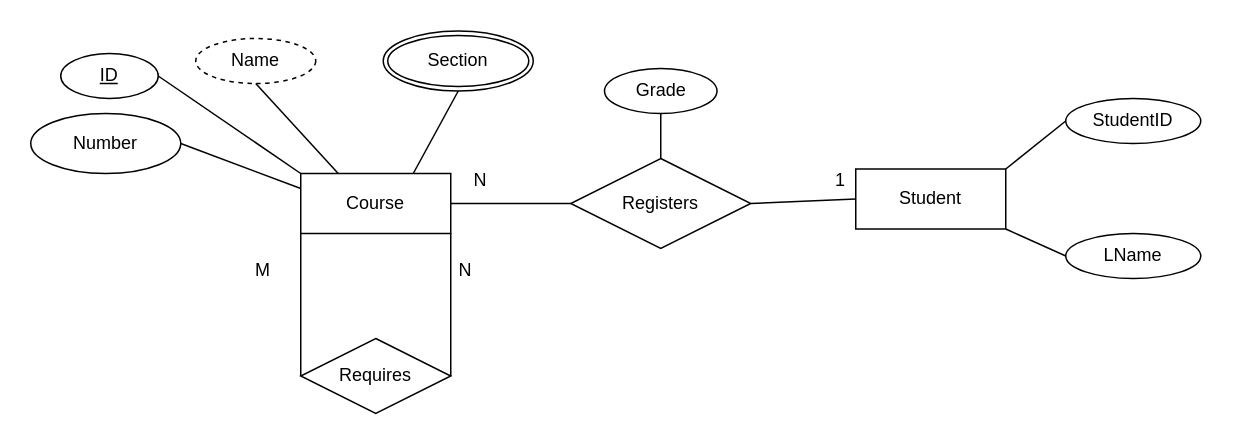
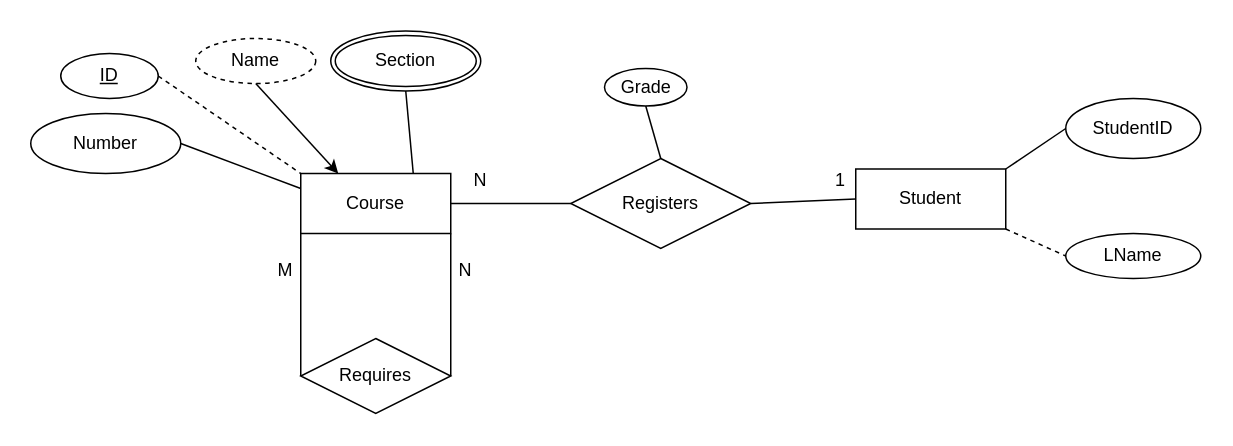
node "Section": moved (458, 61) -> (406, 61)
node "Grade": size 113x45 -> 83x38
node "StudentID": size 135x45 -> 135x60
edge "ID" -- "Course": style solid -> dashed
edge "Name" -- "Course": arrowhead none -> classic
edge "Student" -- "LName": style solid -> dashed
node "M": moved (263, 271) -> (286, 271)
